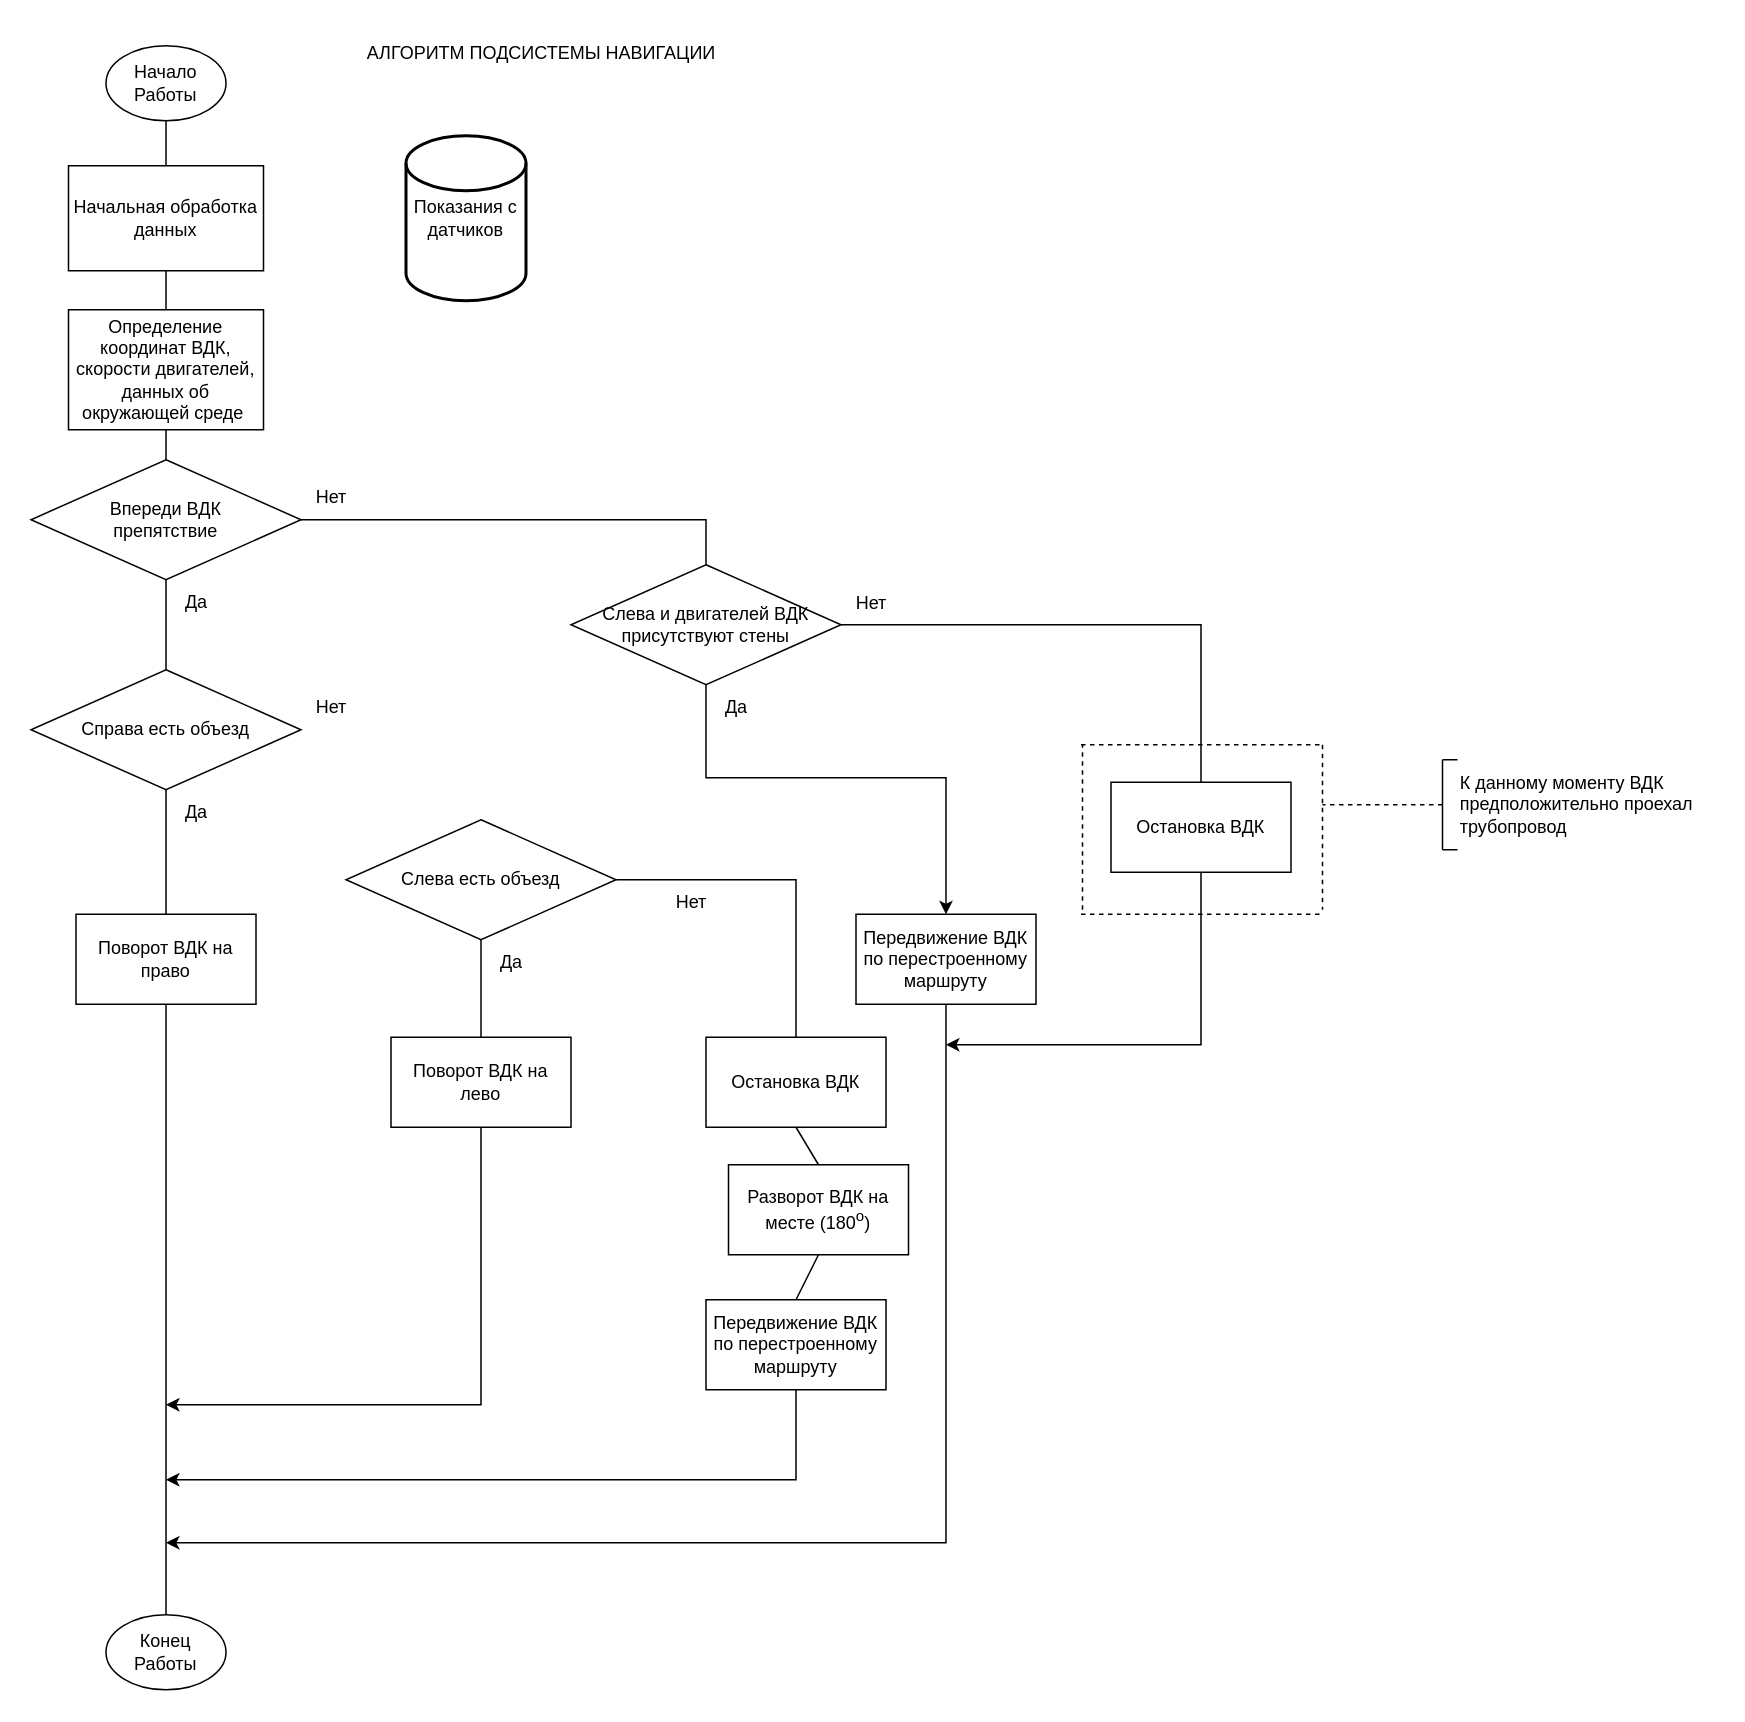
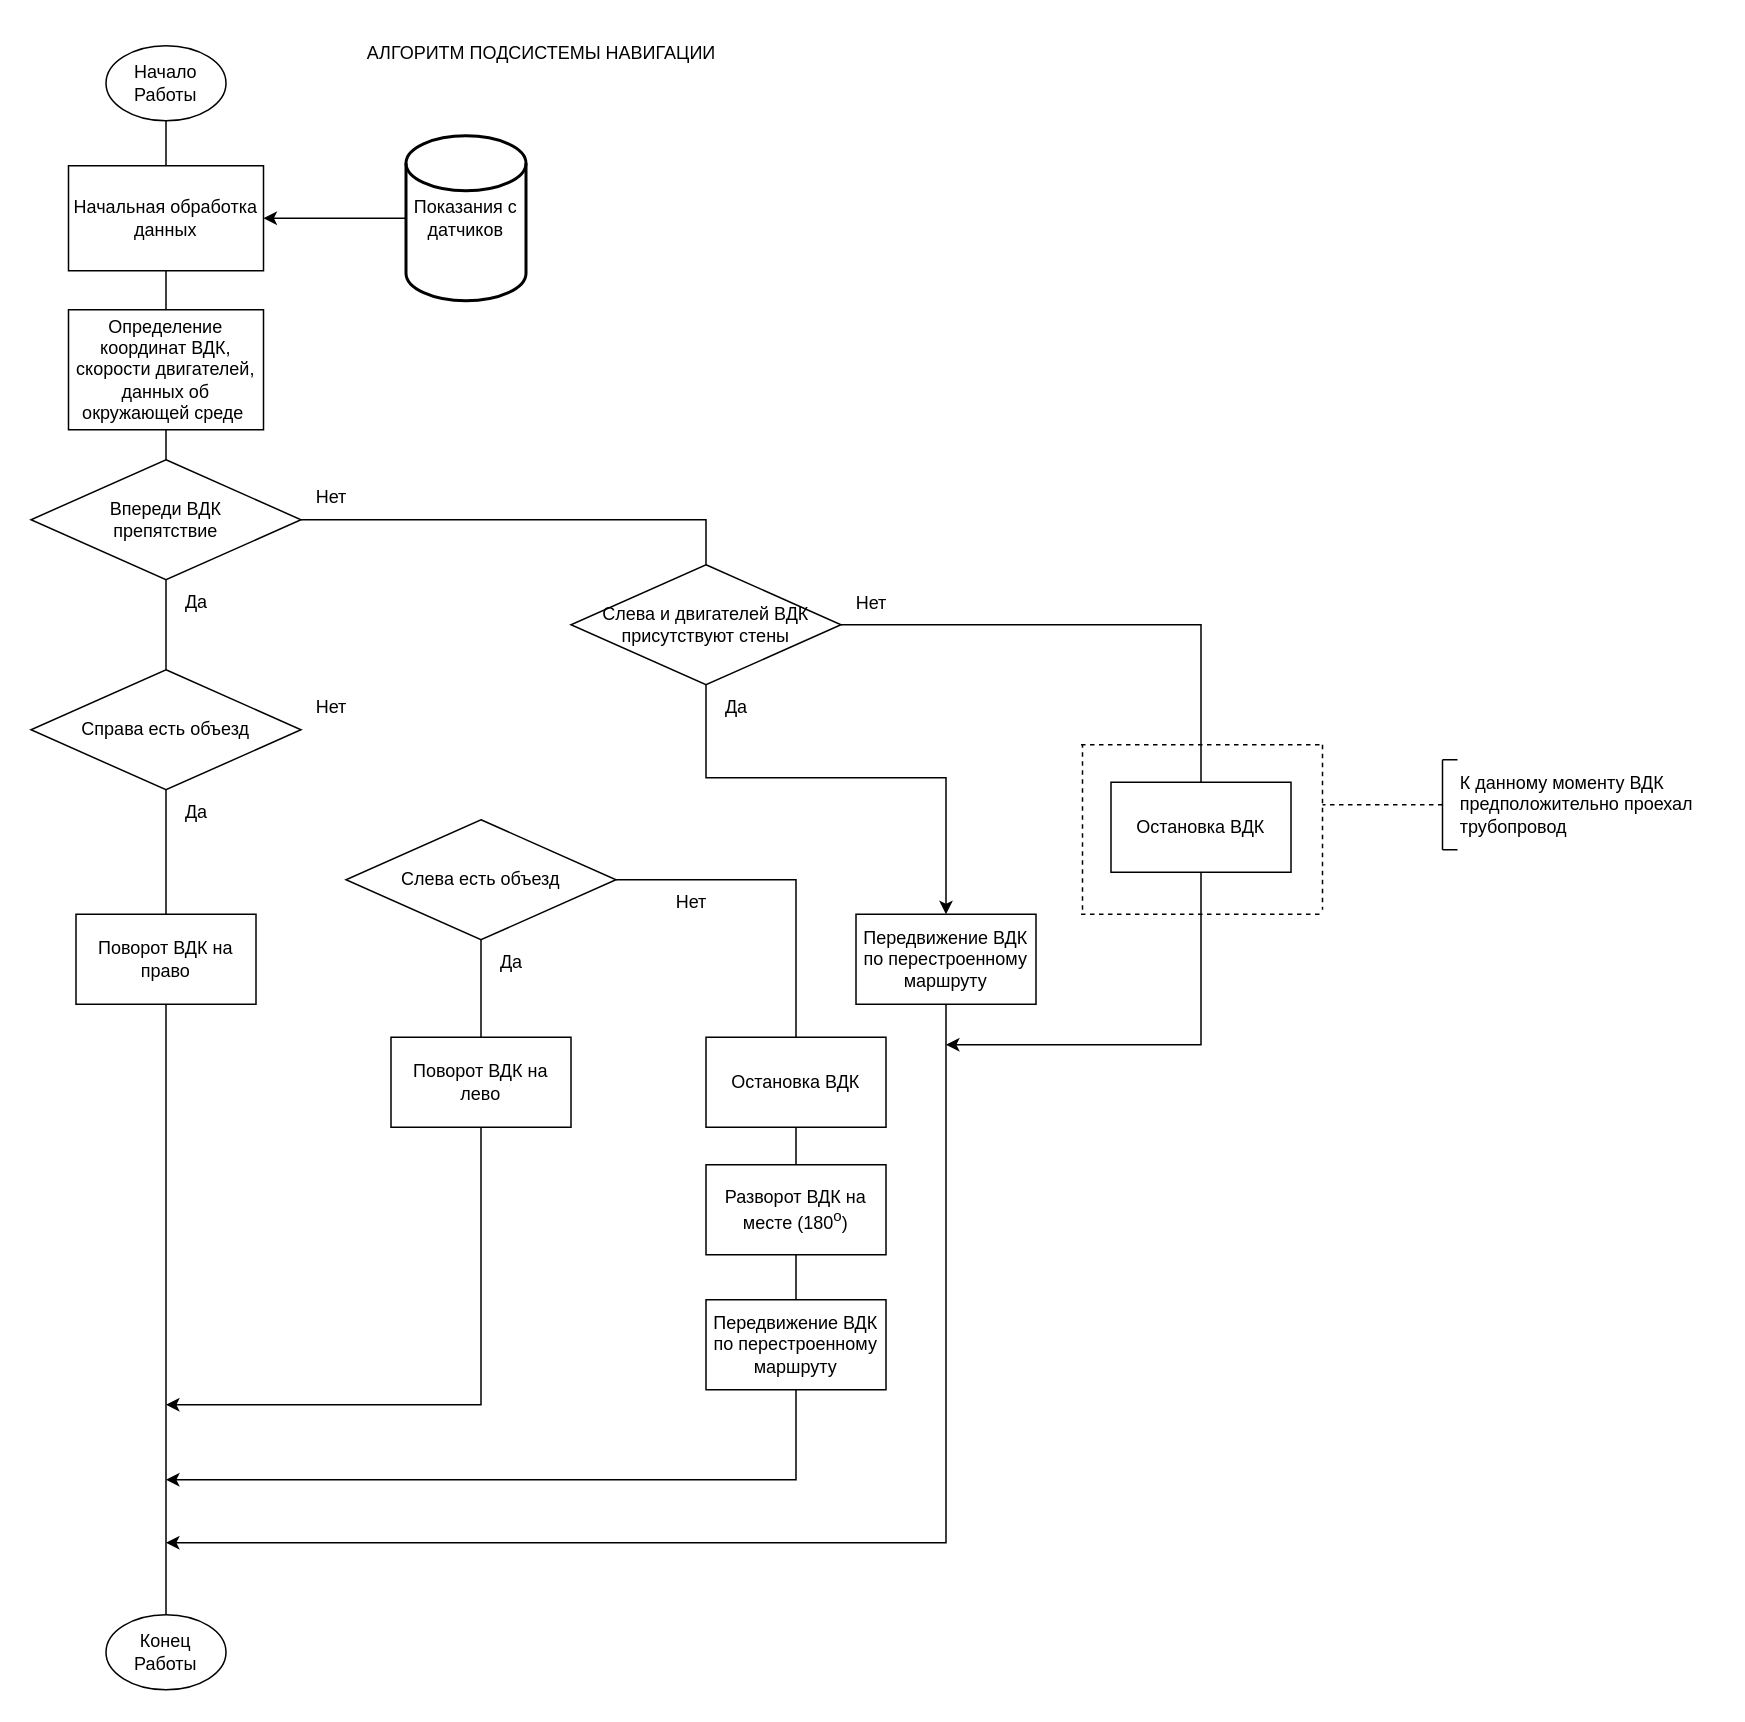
edge "Показания с датчиков" -> "Начальная обработка данных": added
node "Разворот ВДК на месте (180о)": moved (818, 1210) -> (796, 1210)
